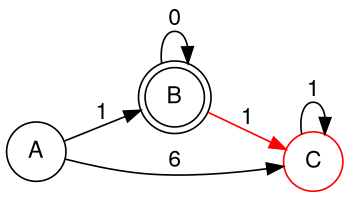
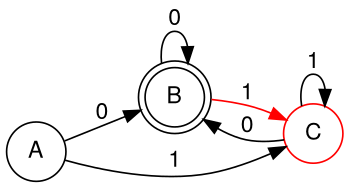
edge "A" -> "B": label "1" -> "0"
edge "C" -> "B": added, label "0"
edge "A" -> "C": label "6" -> "1"
